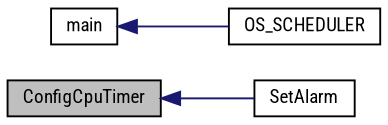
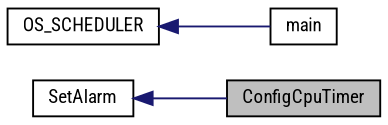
edge "OS_SCHEDULER" -> "main": reversed
edge "SetAlarm" -> "ConfigCpuTimer": reversed
